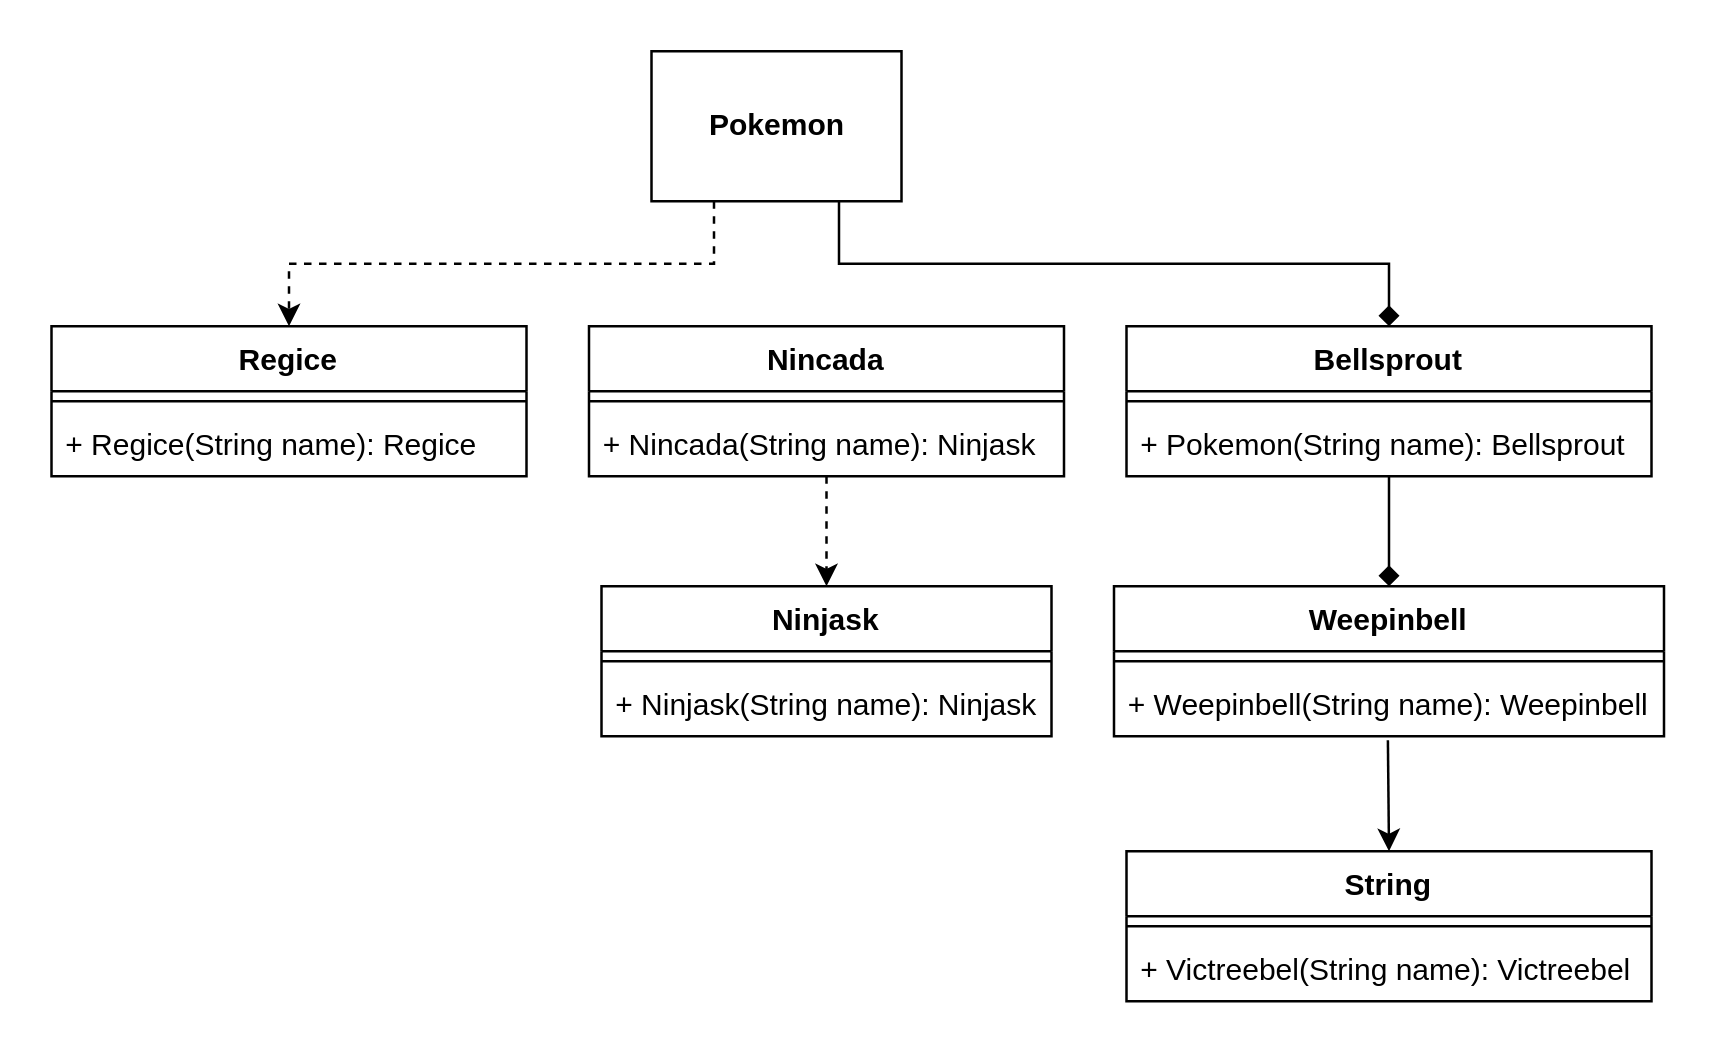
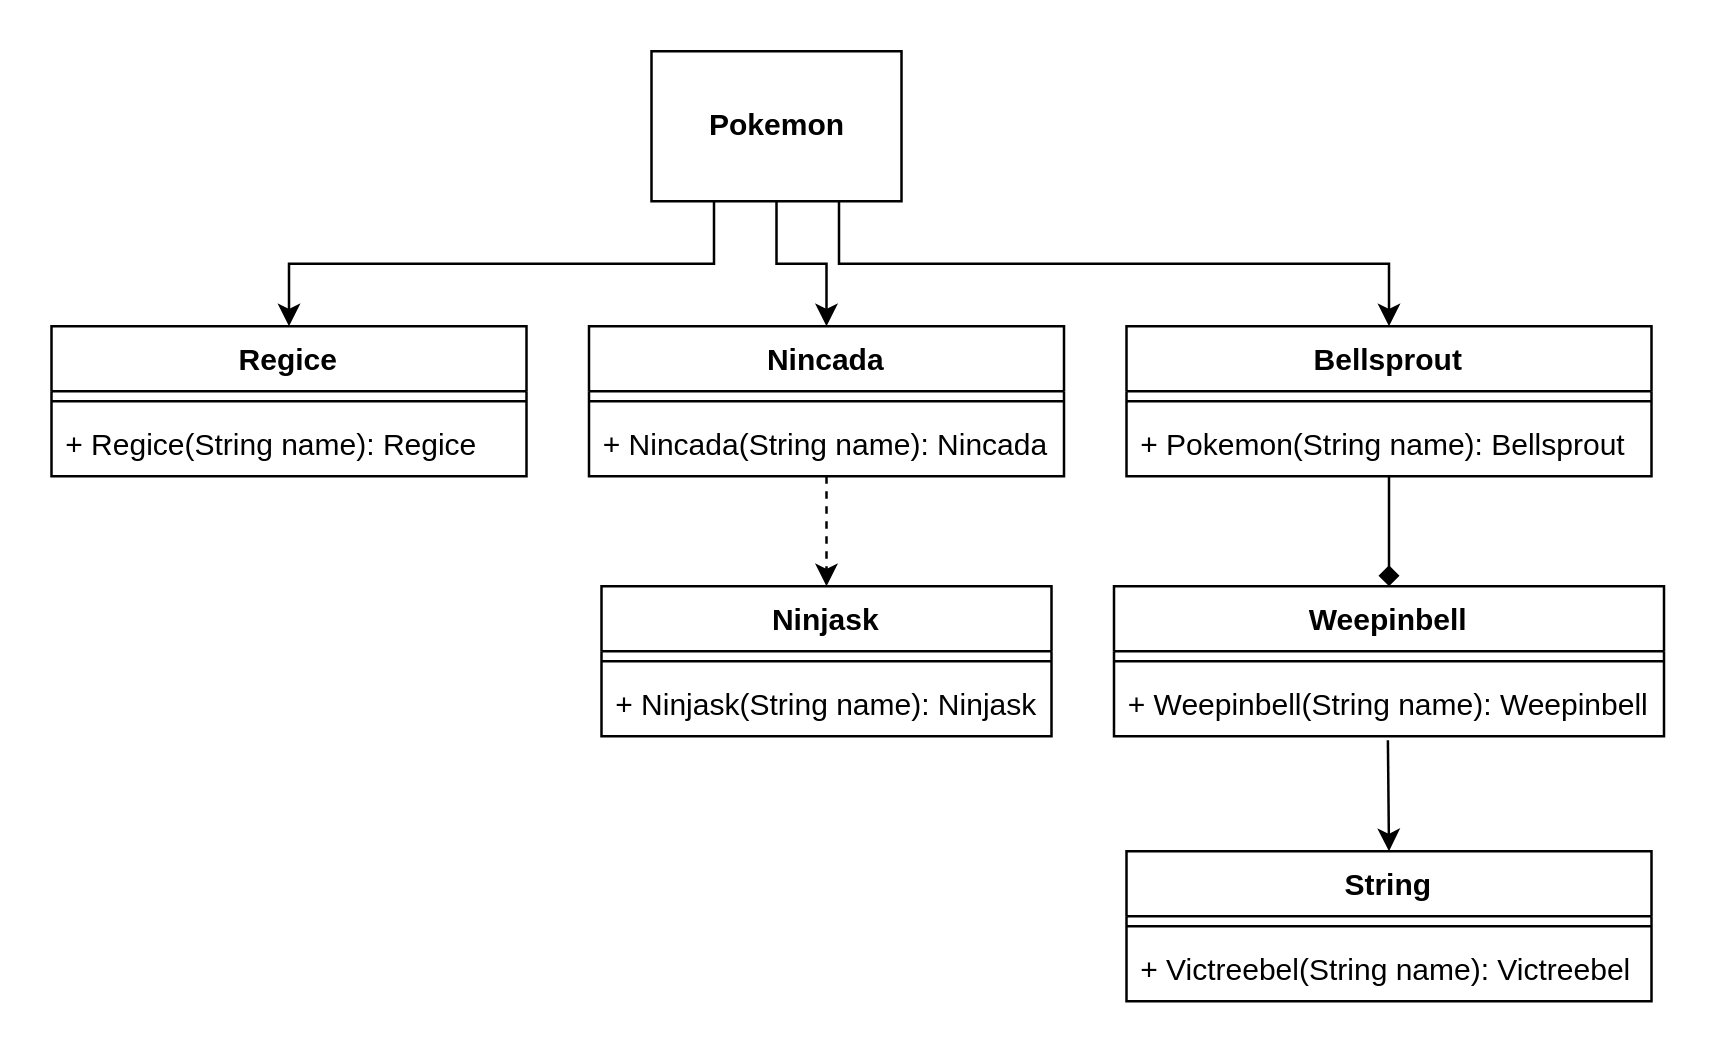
edge "Pokemon" -> "Regice": style dashed -> solid
edge "Pokemon" -> "Nincada": added
edge "Pokemon" -> "Bellsprout": arrowhead diamond -> classic
node "+ Nincada(String name): Ninjask": label "+ Nincada(String name): Ninjask" -> "+ Nincada(String name): Nincada"
